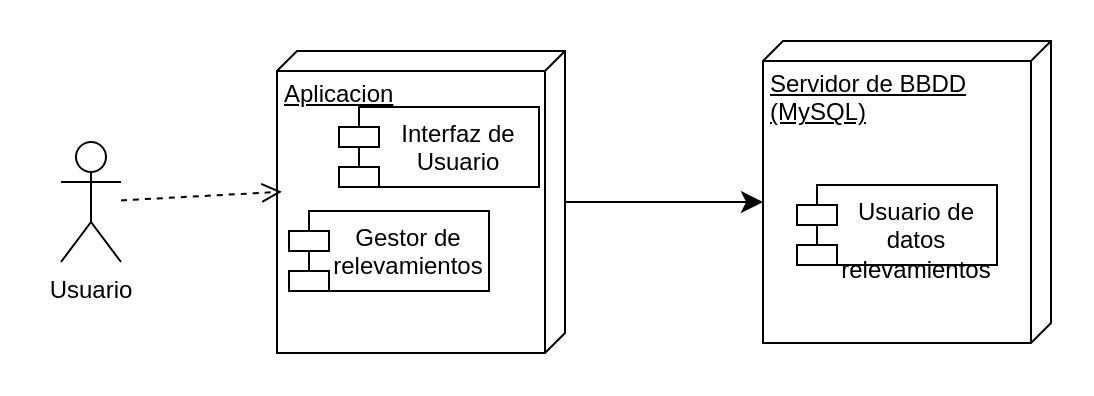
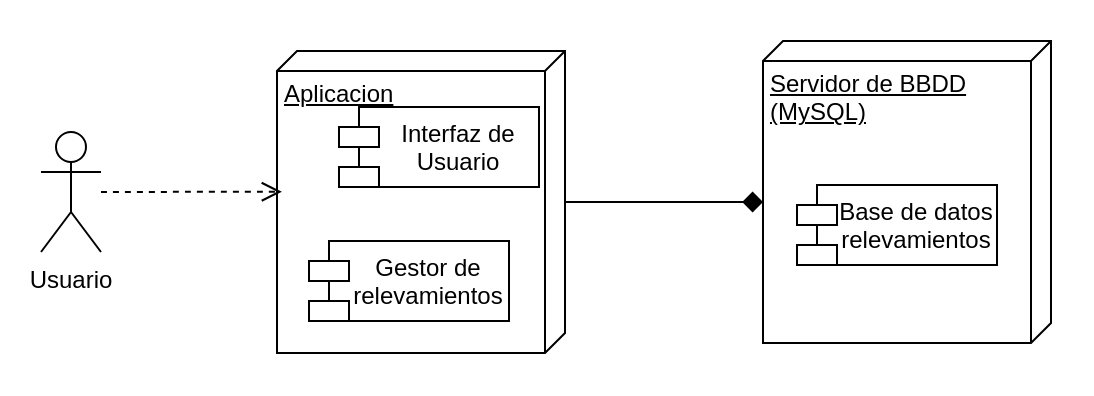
node "Usuario": moved (91, 202) -> (71, 192)
edge "Aplicacion" -> "Servidor de BBDD (MySQL)": arrowhead classic -> diamond
node "Usuario de datos relevamientos": label "Usuario de datos relevamientos" -> "Base de datos relevamientos"
node "Gestor de relevamientos": moved (389, 251) -> (409, 281)
